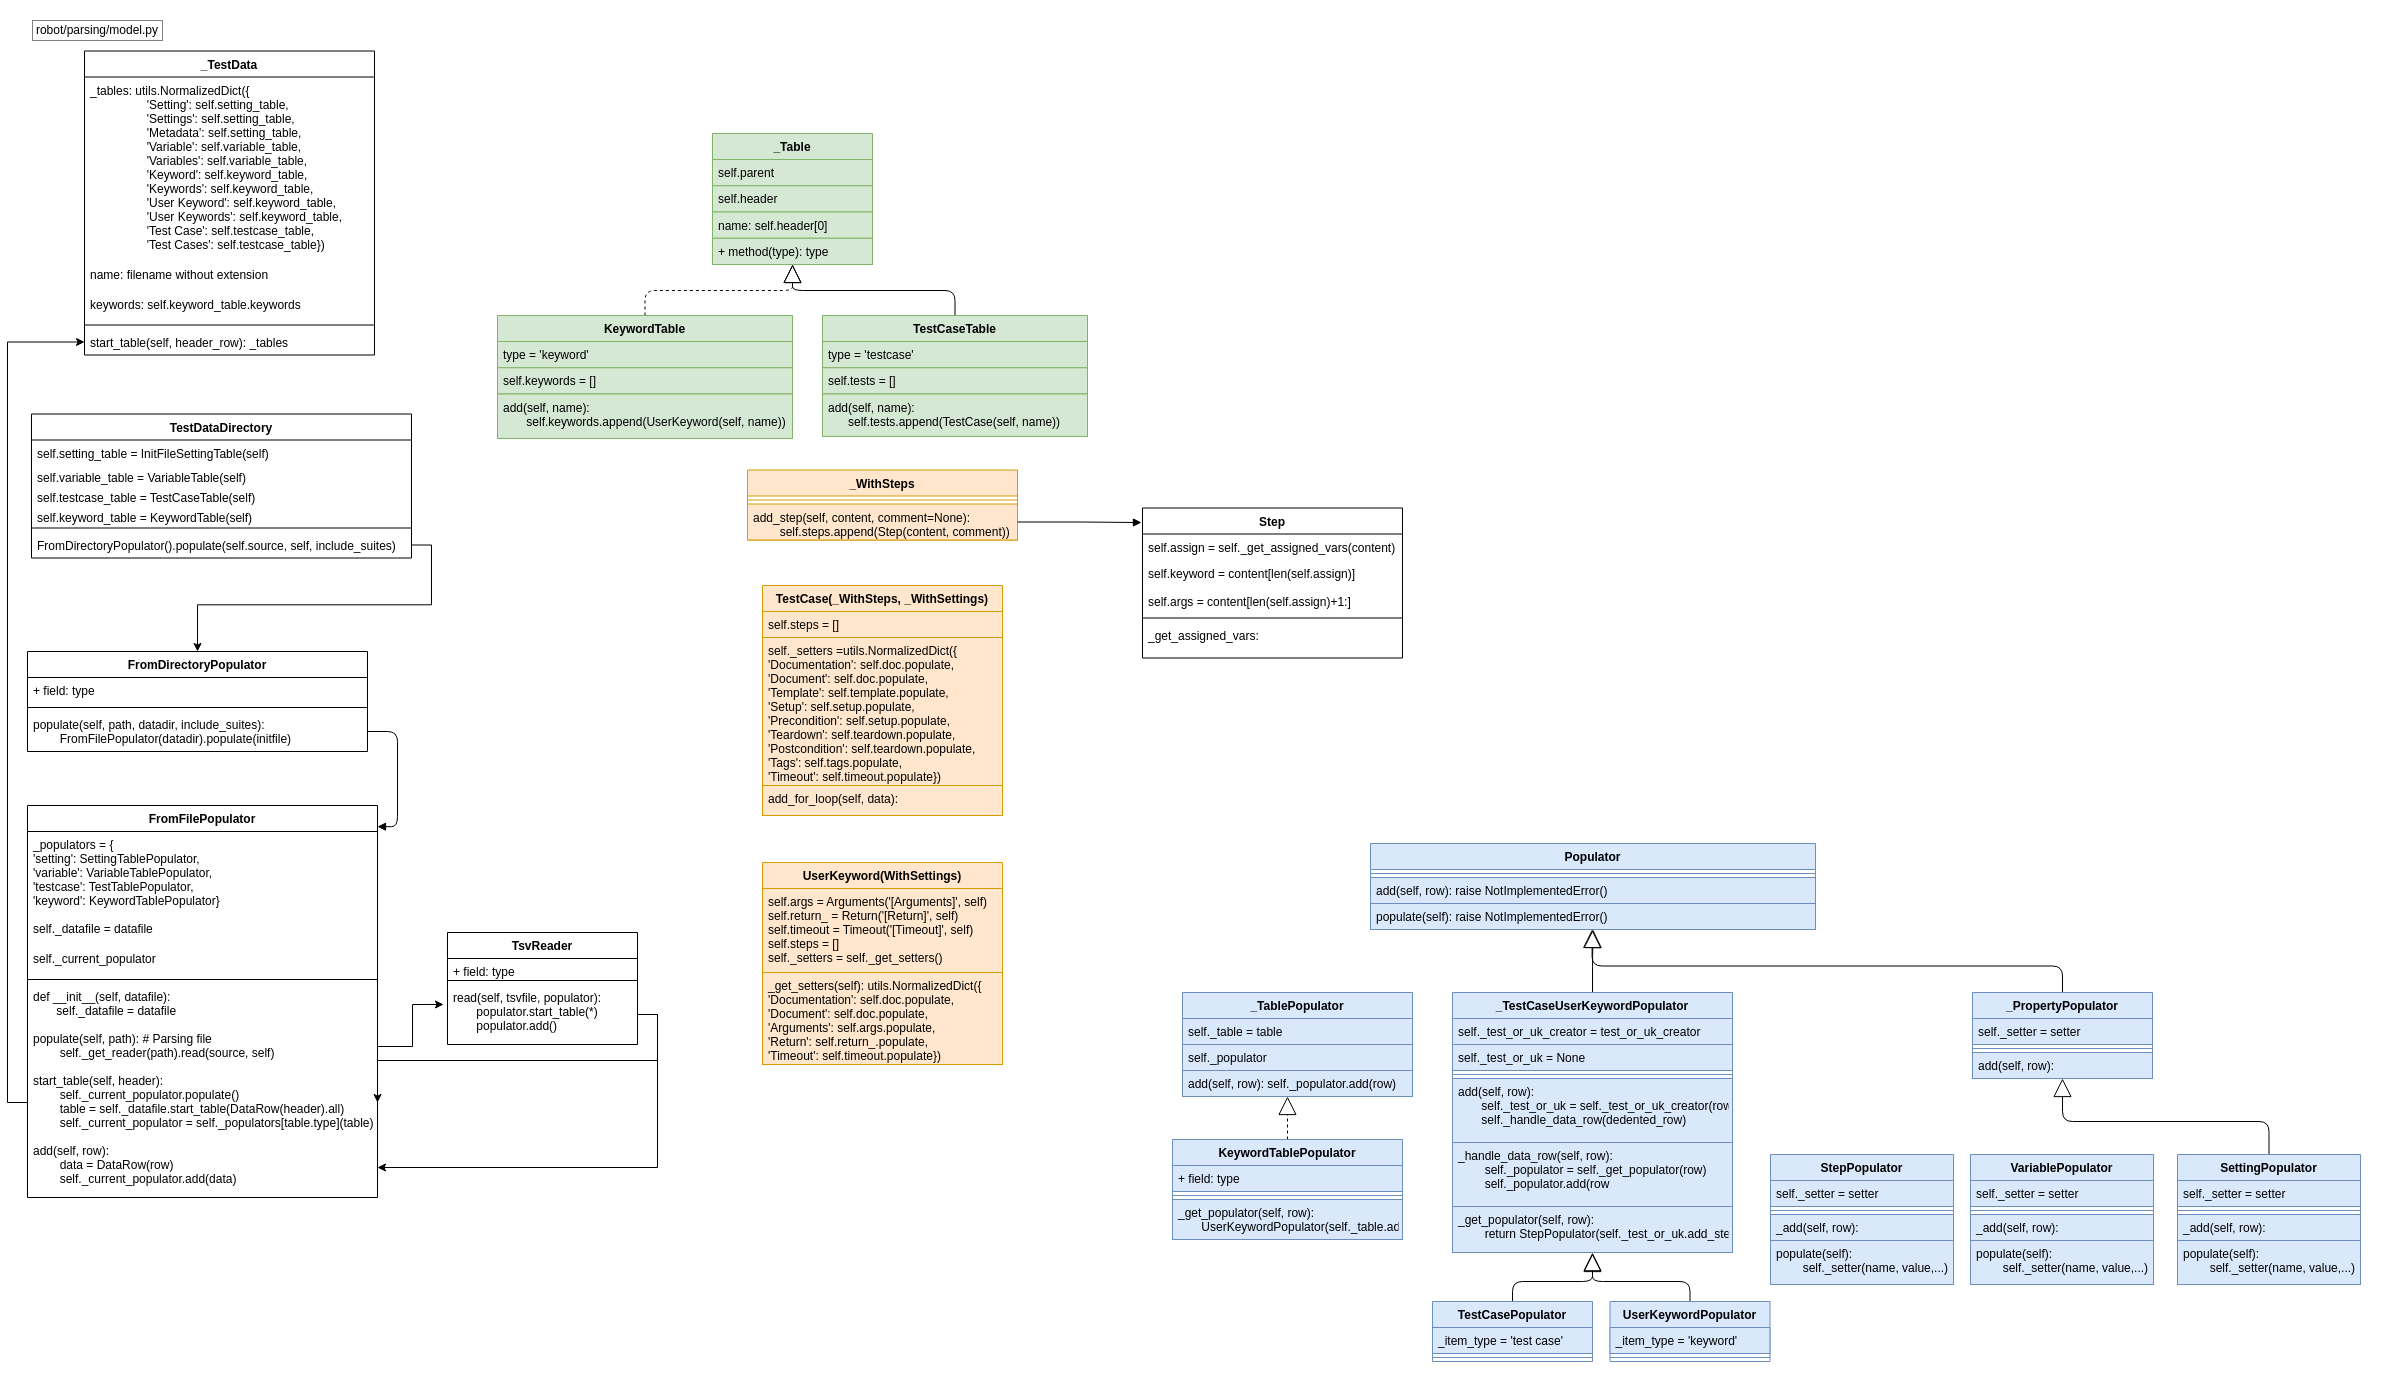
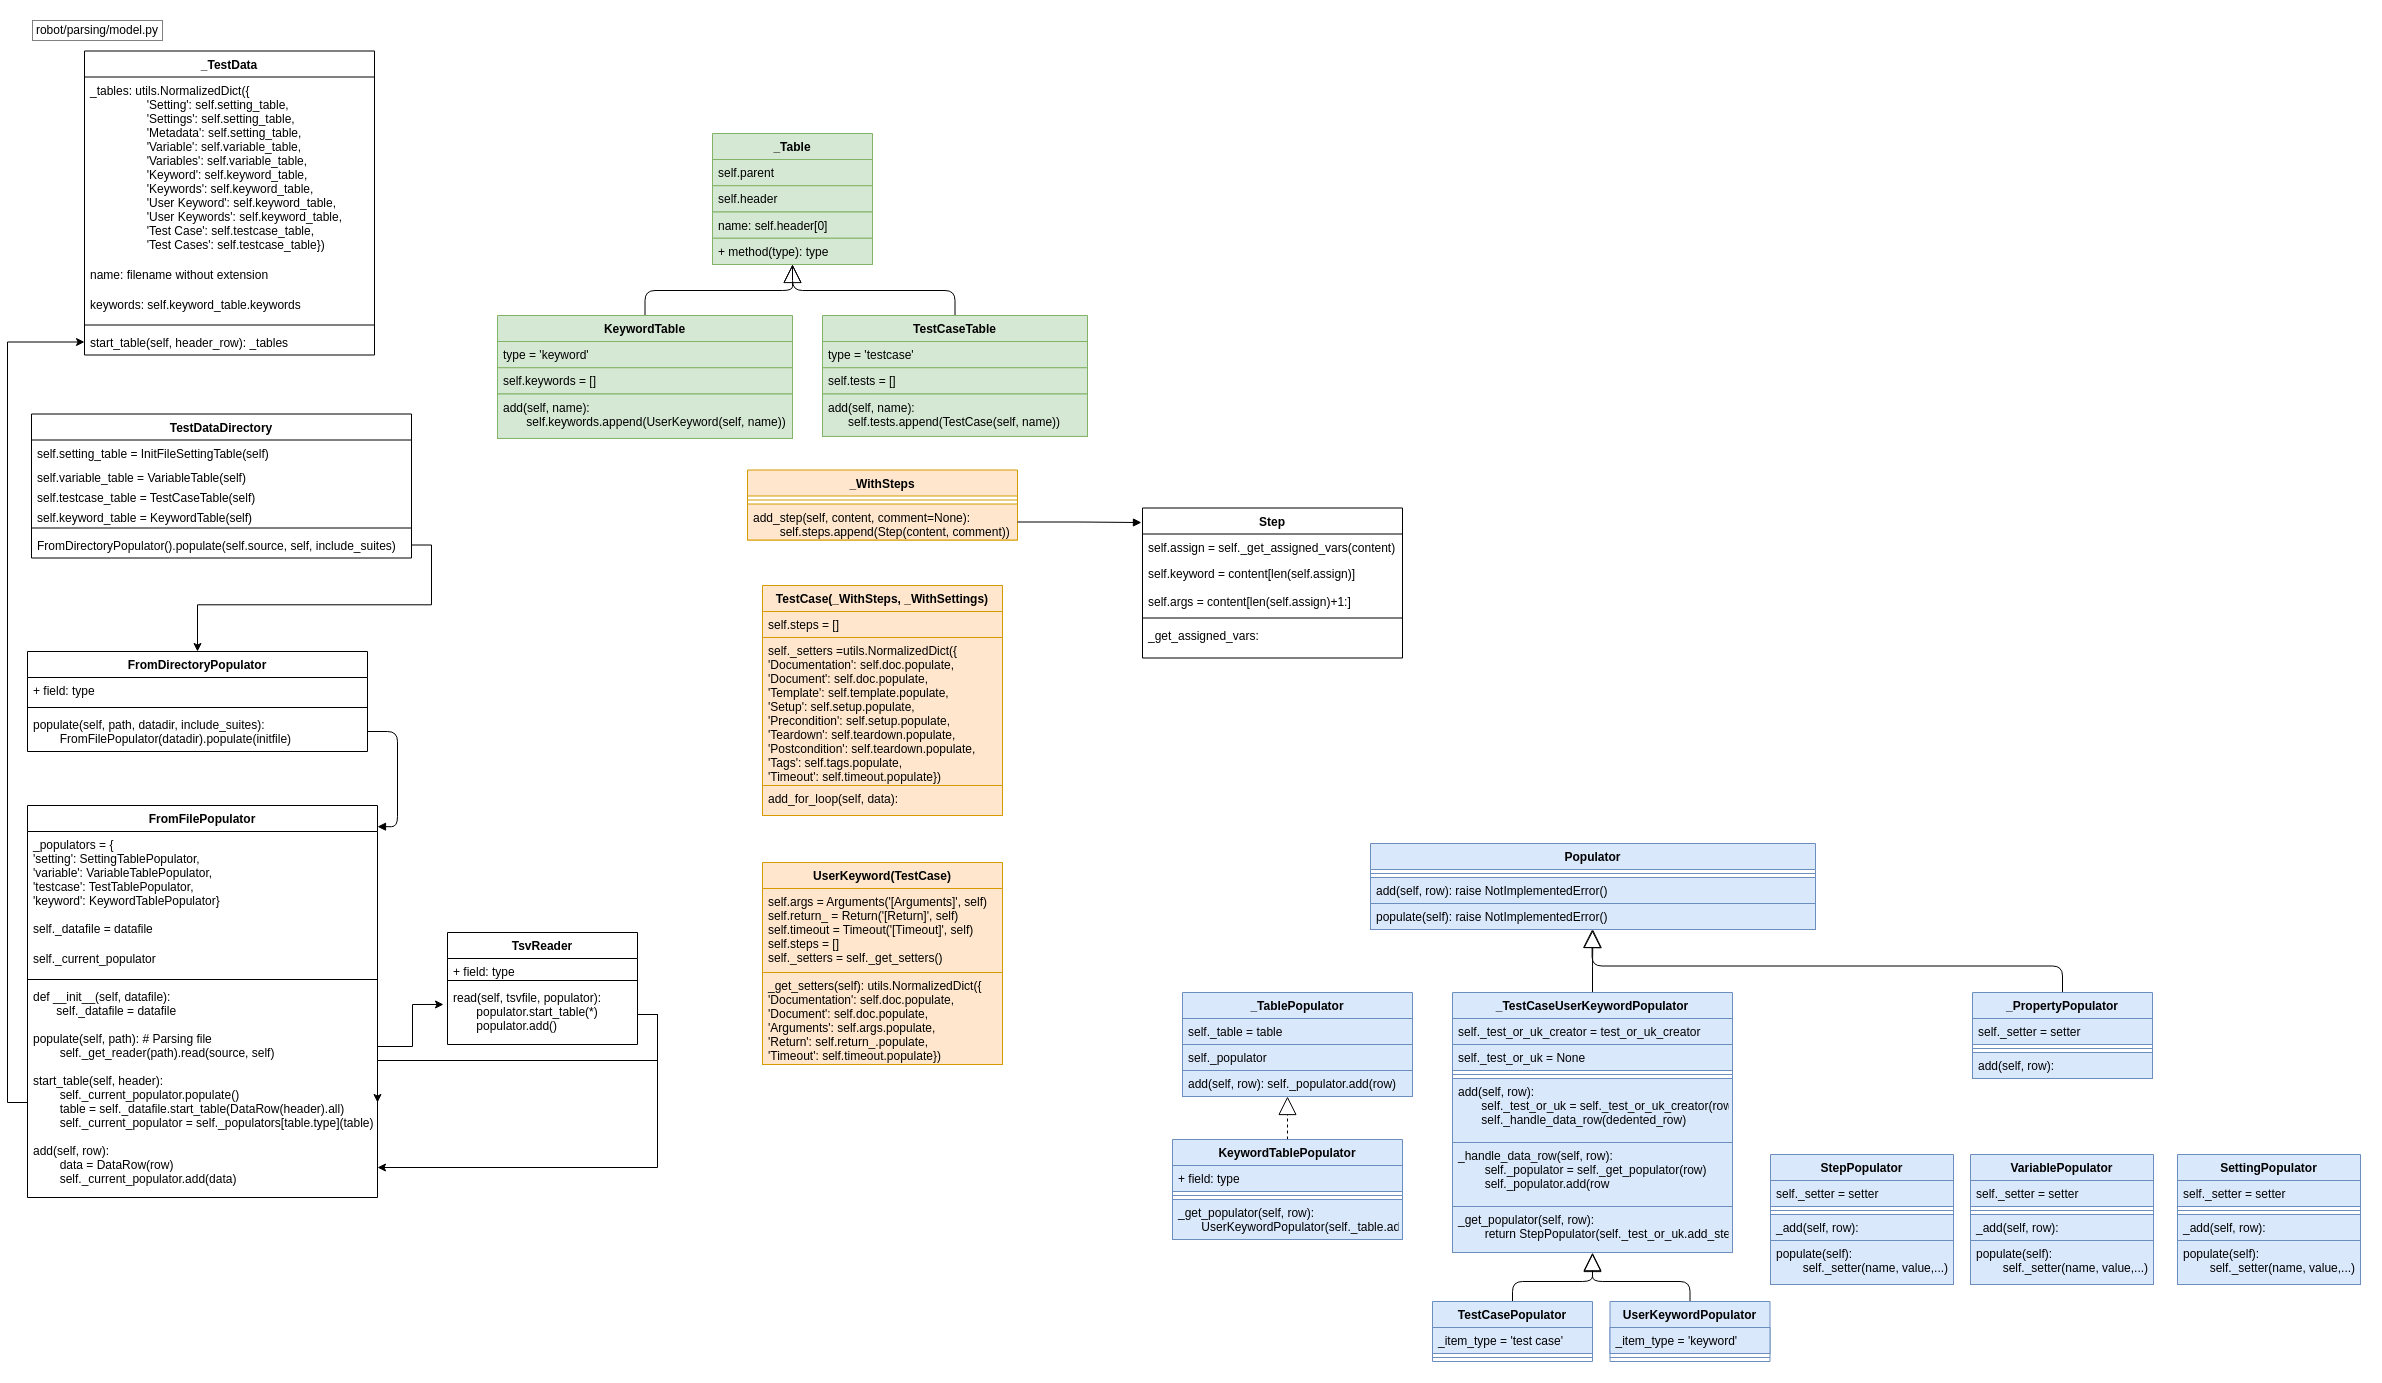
edge "TestCaseTable" -> "_Table": arrowhead block -> open
edge "KeywordTable" -> "_Table": style dashed -> solid
node "UserKeyword(WithSettings)": label "UserKeyword(WithSettings)" -> "UserKeyword(TestCase)"
edge "SettingPopulator" -> "_PropertyPopulator": removed
